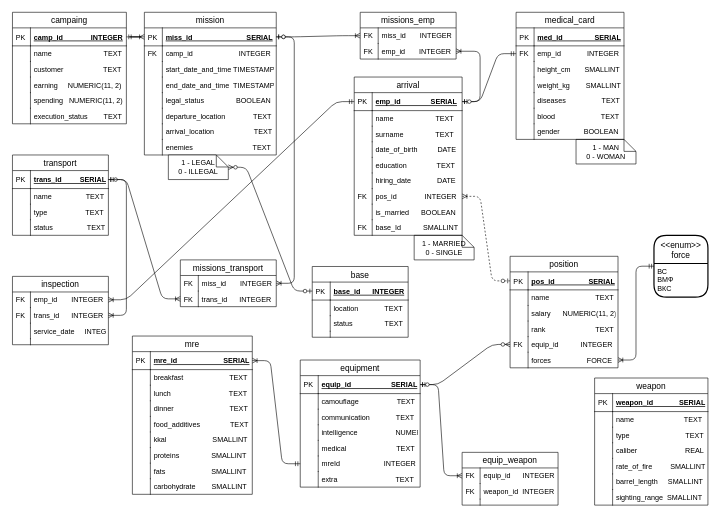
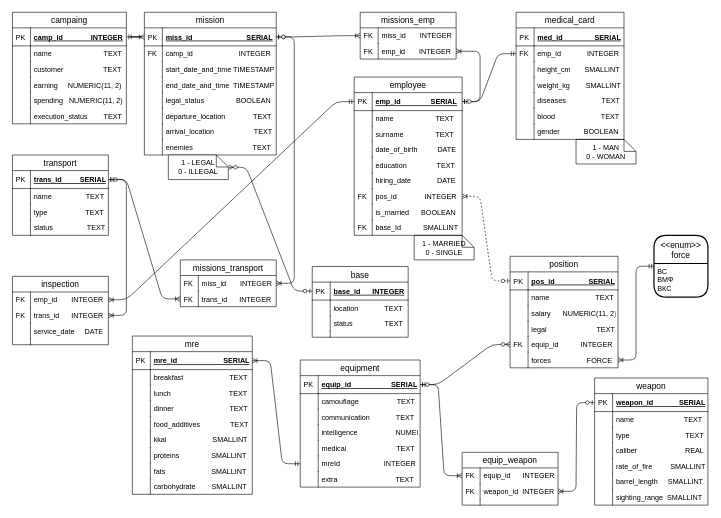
node "arrival": label "arrival" -> "employee"
node "rank TEXT": label "rank TEXT" -> "legal TEXT"
node "service_date INTEGER": label "service_date INTEGER" -> "service_date DATE"
edge "weapon_id SERIAL" -- "weapon_id INTEGER": added
